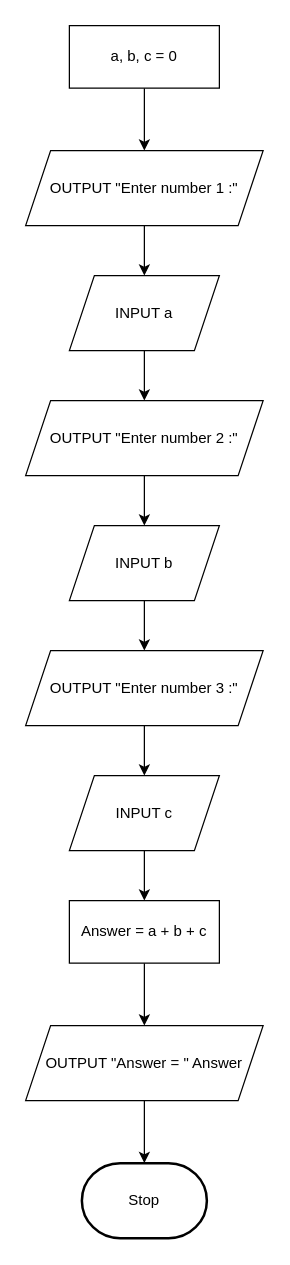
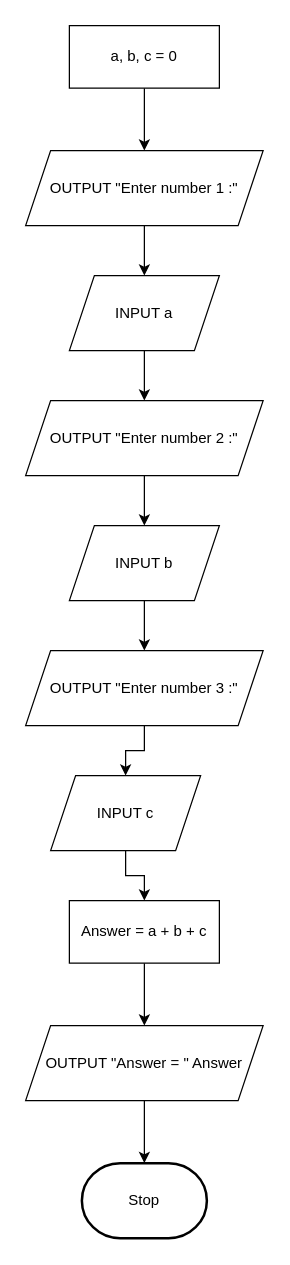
node "INPUT c": moved (144, 813) -> (126, 813)
